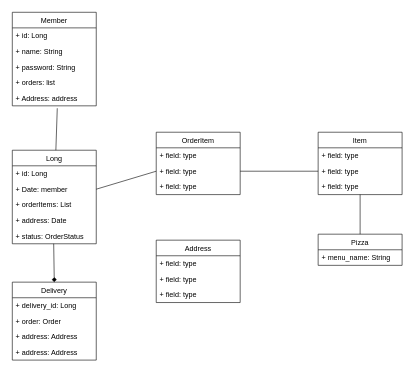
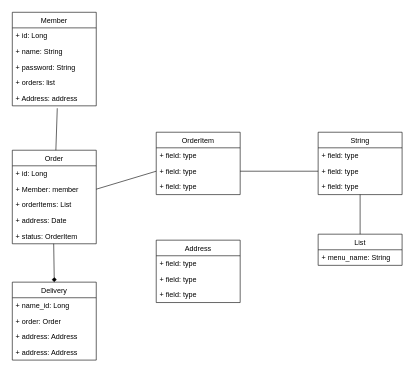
node "Item": label "Item" -> "String"
node "Long": label "Long" -> "Order"
node "+ Date: member": label "+ Date: member" -> "+ Member: member"
node "+ status: OrderStatus": label "+ status: OrderStatus" -> "+ status: OrderItem"
node "Pizza": label "Pizza" -> "List"
node "+ delivery_id: Long": label "+ delivery_id: Long" -> "+ name_id: Long"
